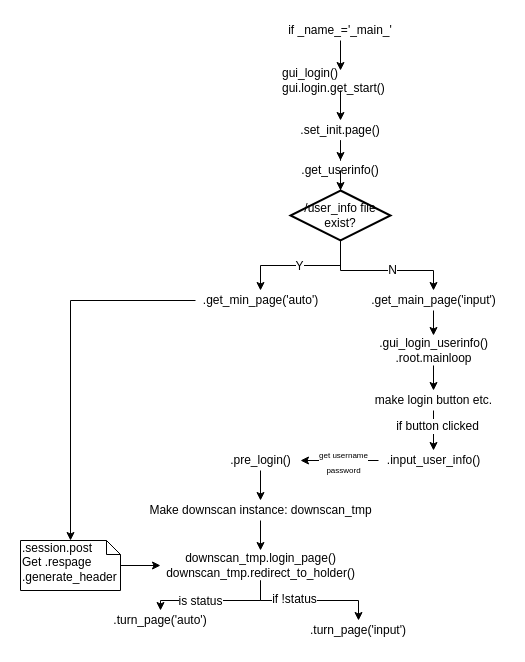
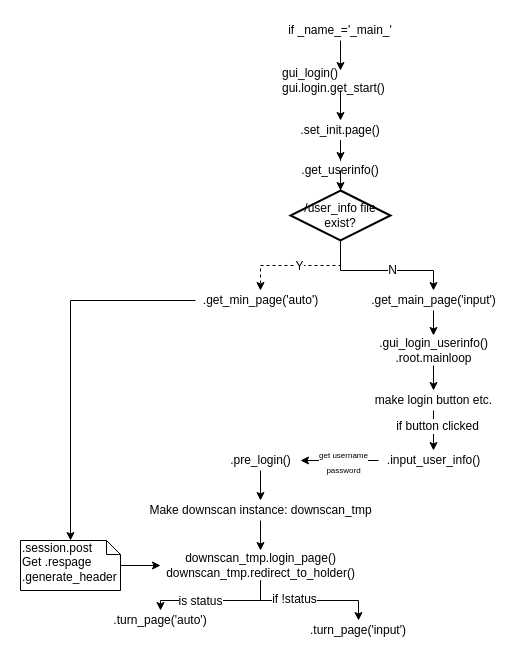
edge "/user_info file exist?" -> ".get_min_page('auto')": style solid -> dashed
